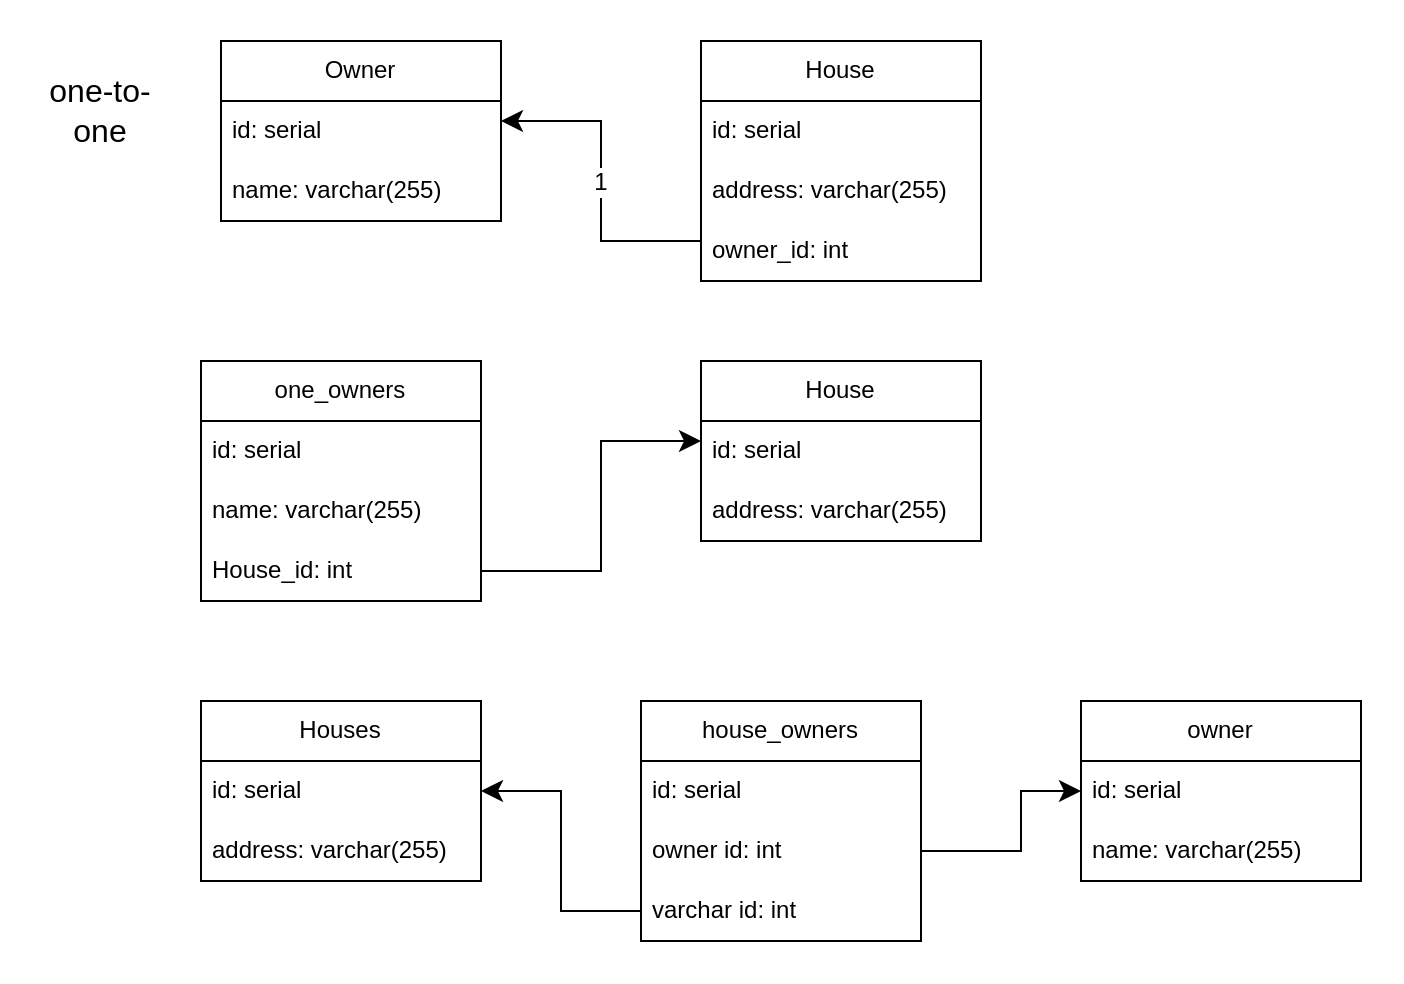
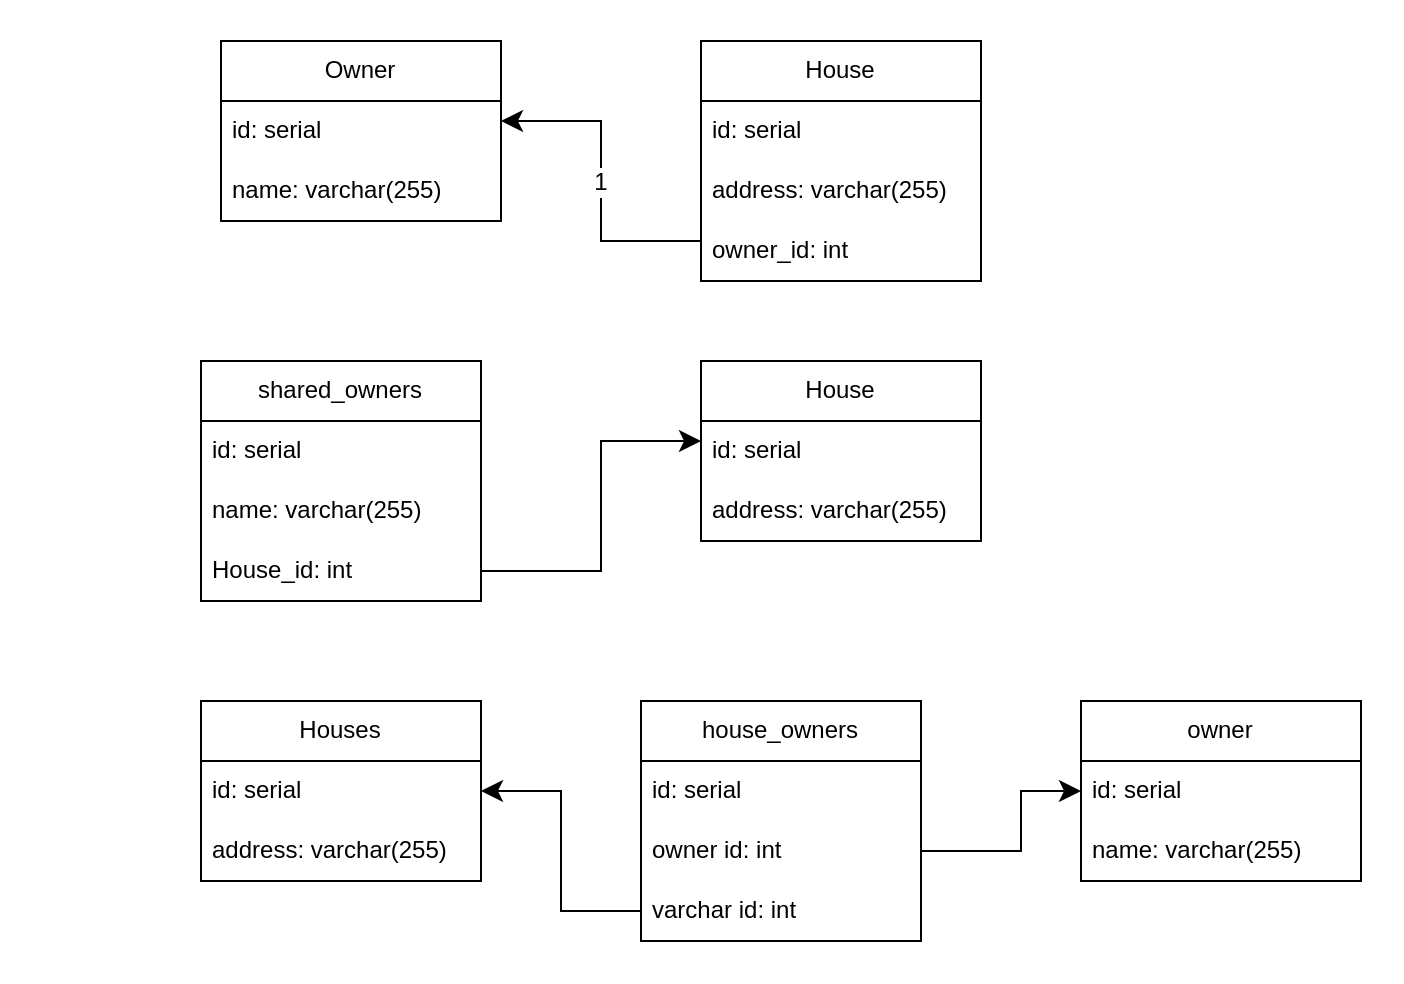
node "one-to-one": removed
node "one_owners": label "one_owners" -> "shared_owners"
